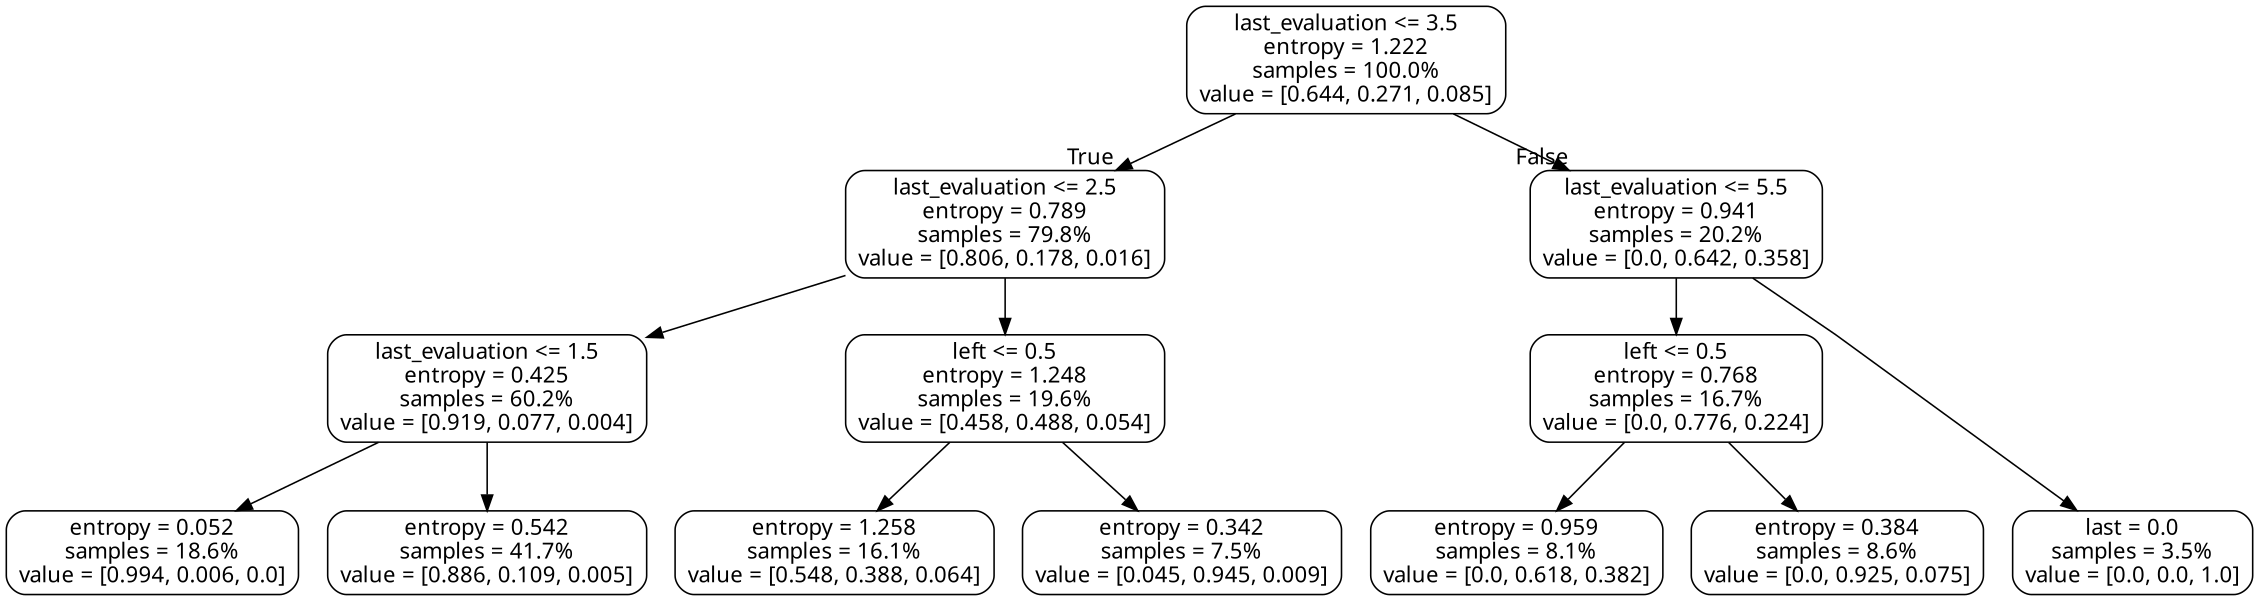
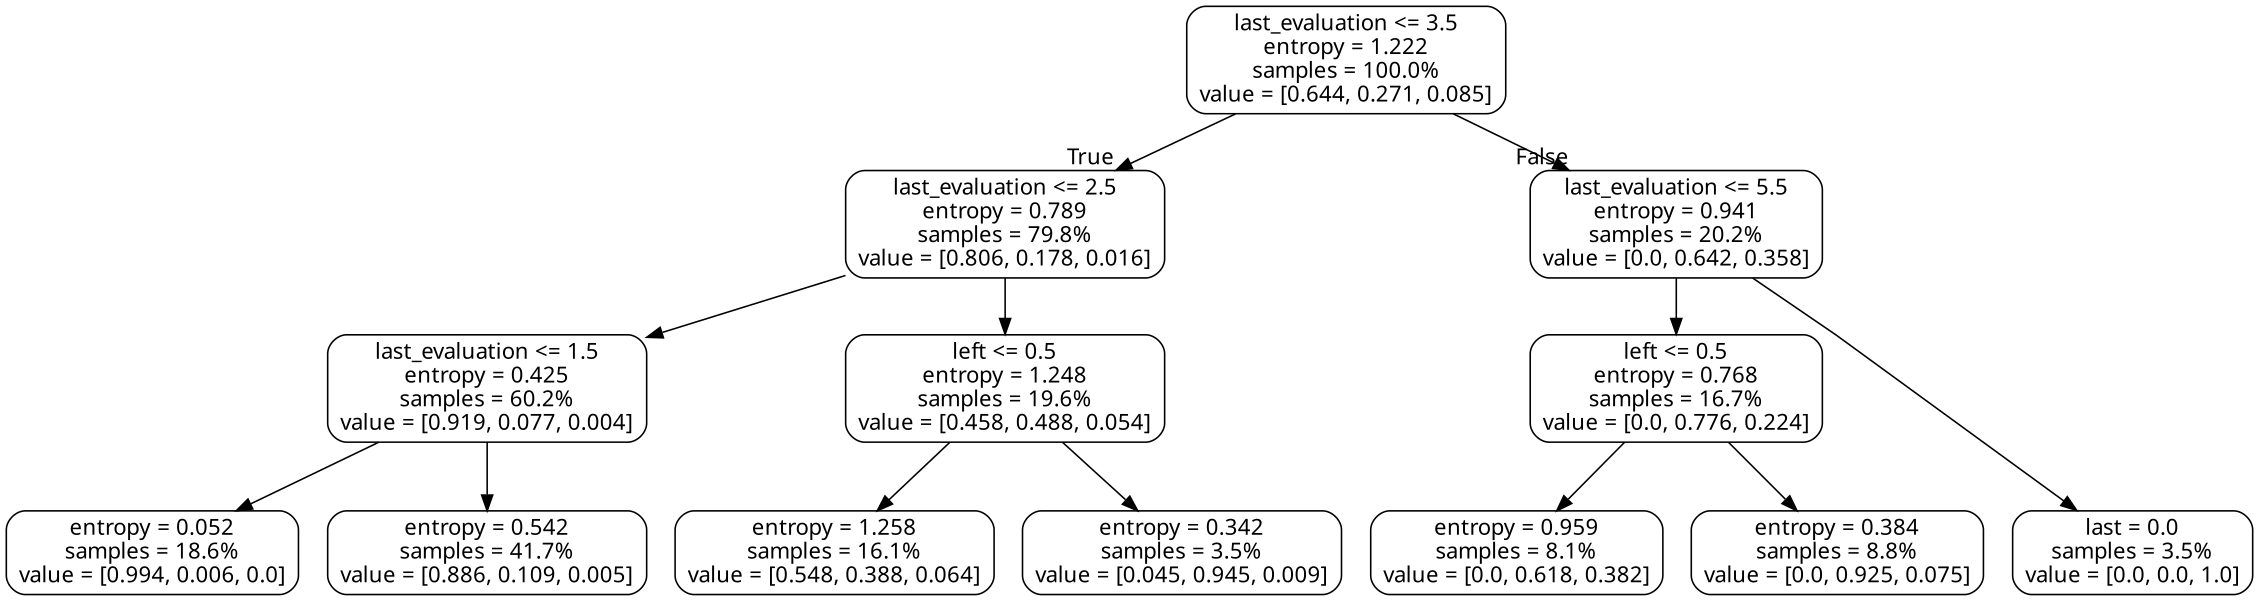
node "entropy = 0.342 samples = 7.5% value = [0.045, 0.945, 0.009]": label "entropy = 0.342 samples = 7.5% value = [0.045, 0.945, 0.009]" -> "entropy = 0.342 samples = 3.5% value = [0.045, 0.945, 0.009]"
node "entropy = 0.384 samples = 8.6% value = [0.0, 0.925, 0.075]": label "entropy = 0.384 samples = 8.6% value = [0.0, 0.925, 0.075]" -> "entropy = 0.384 samples = 8.8% value = [0.0, 0.925, 0.075]"
